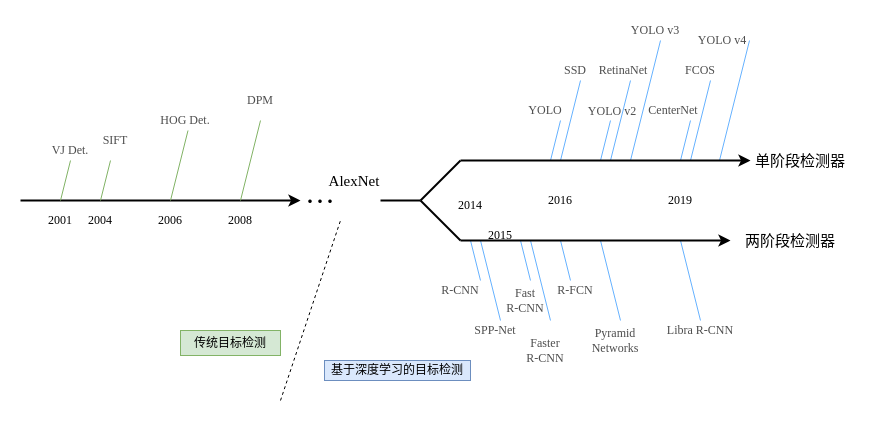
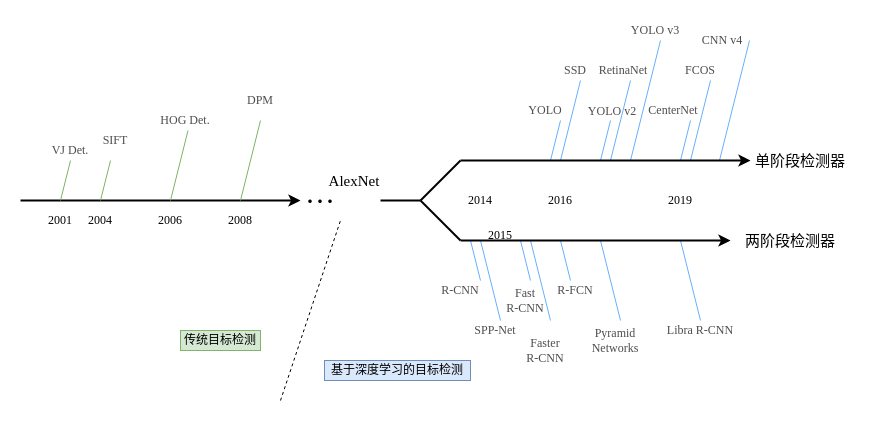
node "YOLO v4": label "YOLO v4" -> "CNN v4"
node "2014": moved (471, 206) -> (481, 201)
node "传统目标检测": size 100x25 -> 80x20
